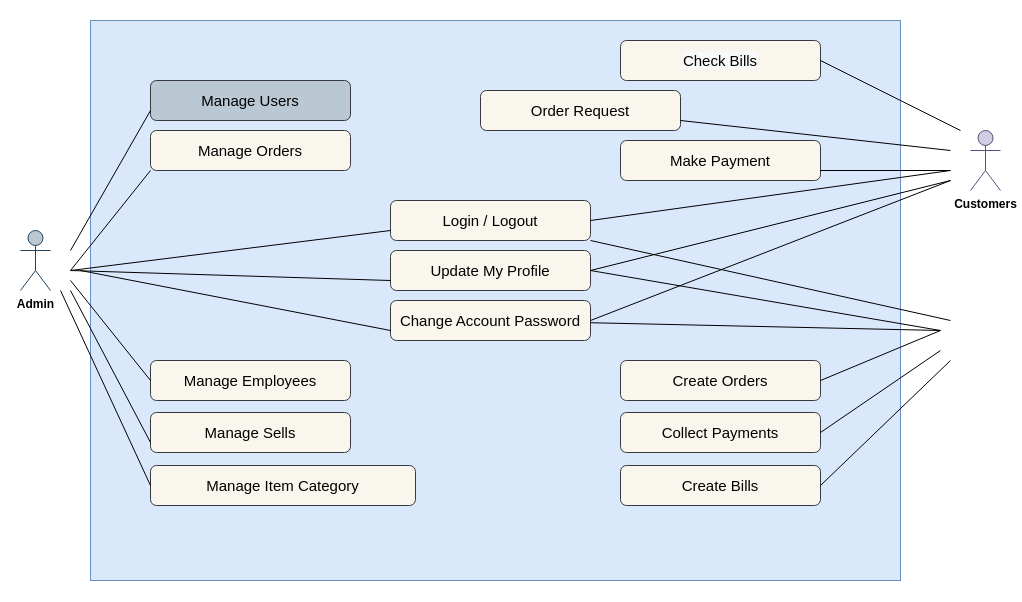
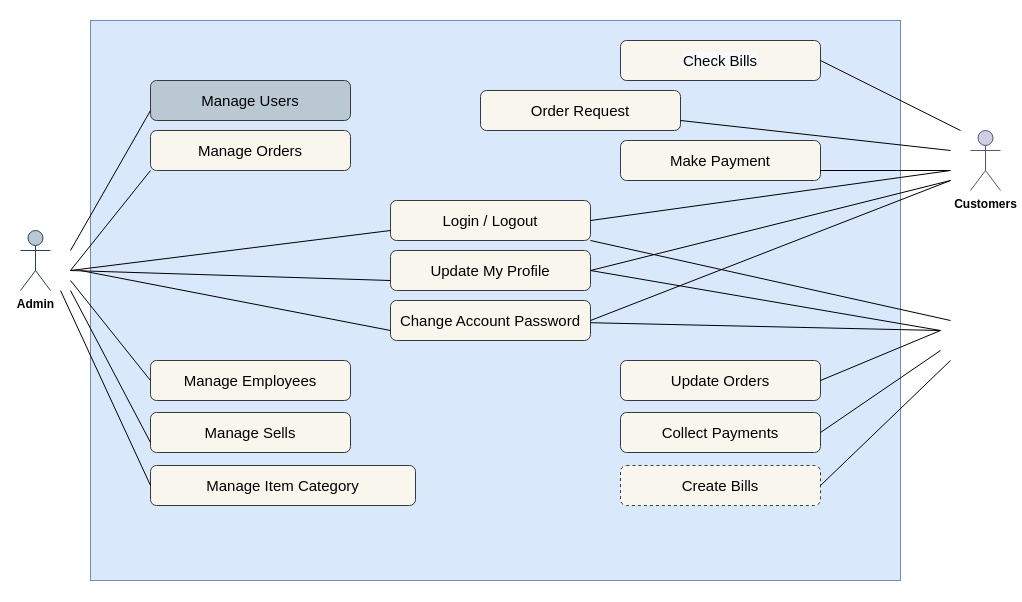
node "Create Orders": label "Create Orders" -> "Update Orders"
node "Create Bills": style solid -> dashed
